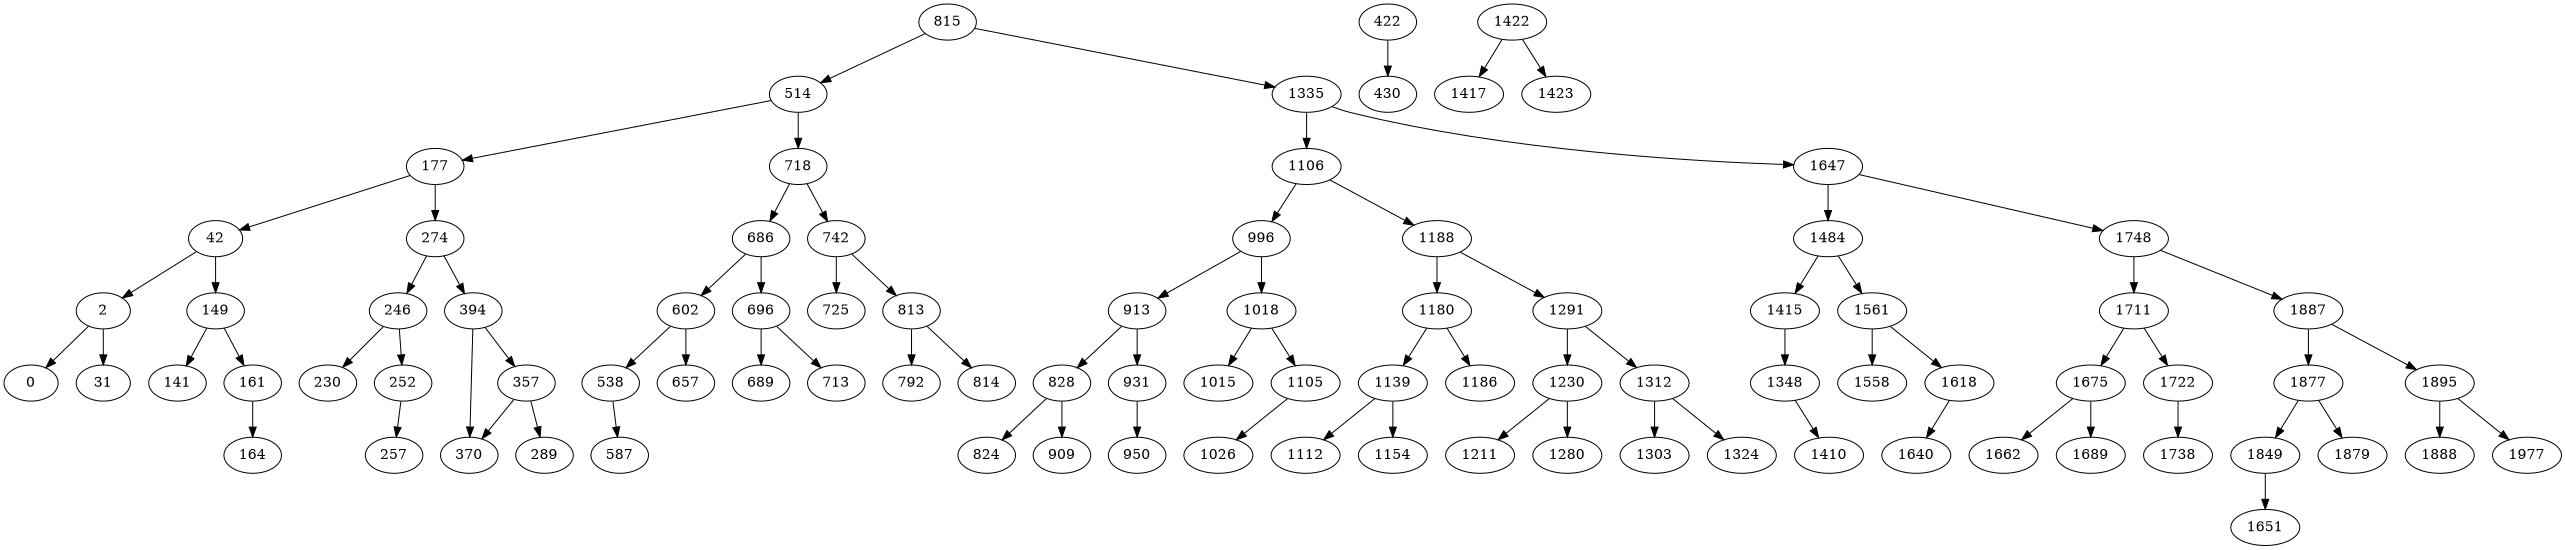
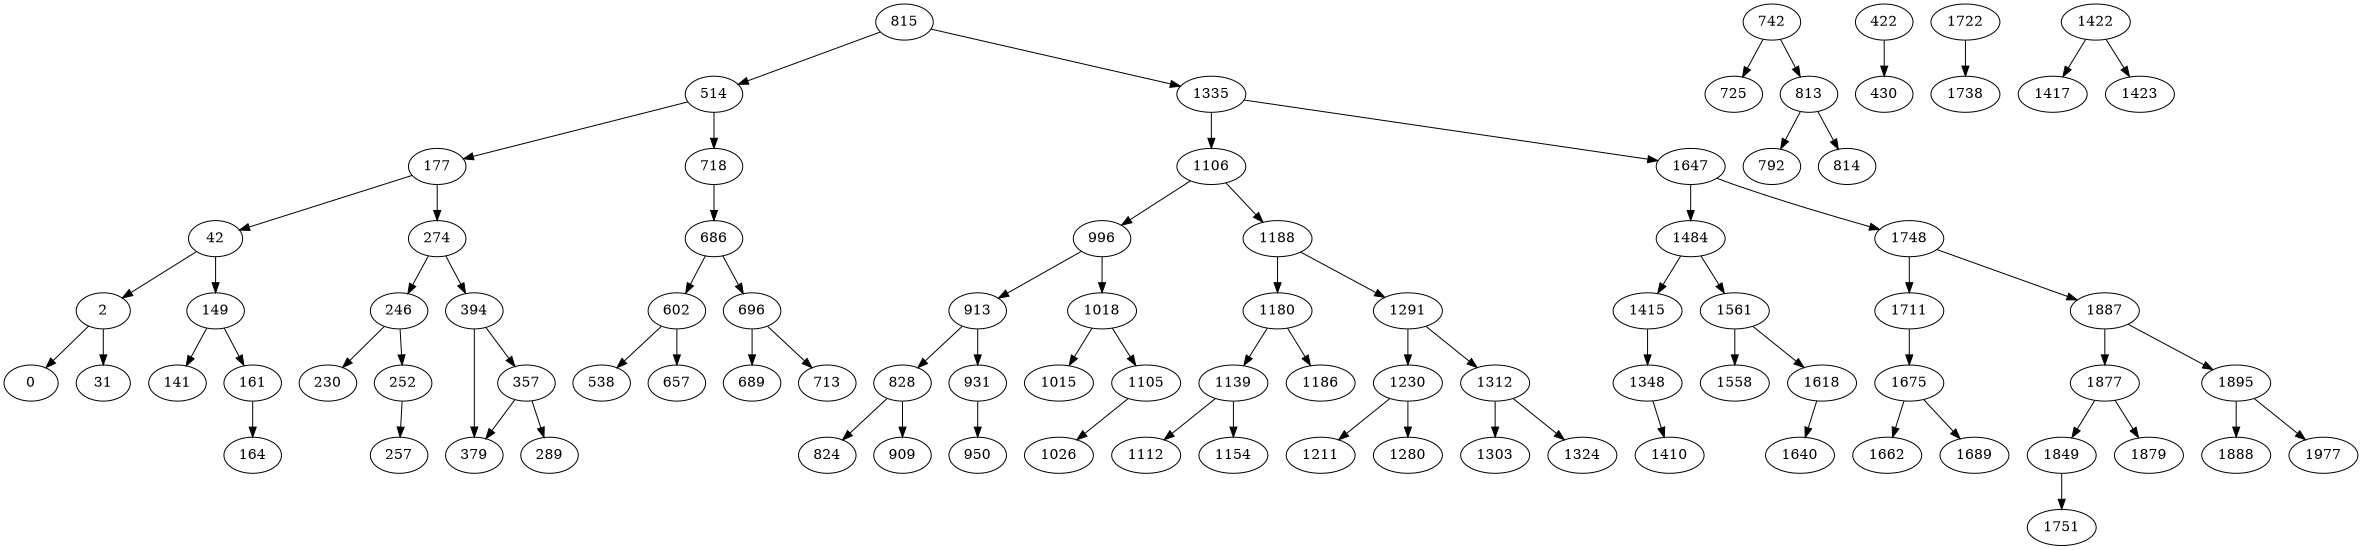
edge "718" -> "742": removed
edge "1711" -> "1722": removed
node "370": label "370" -> "379"
node "587": removed
node "1651": label "1651" -> "1751"
